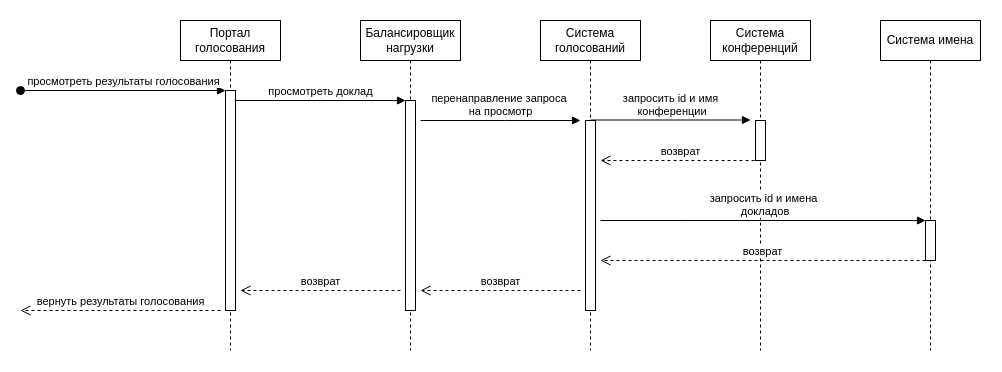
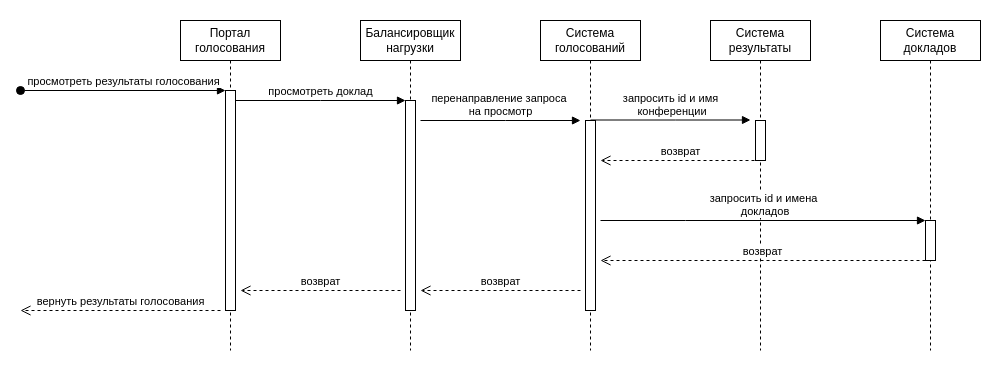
node "Система конференций": label "Система конференций" -> "Система результаты"
node "Система имена": label "Система имена" -> "Система докладов"
